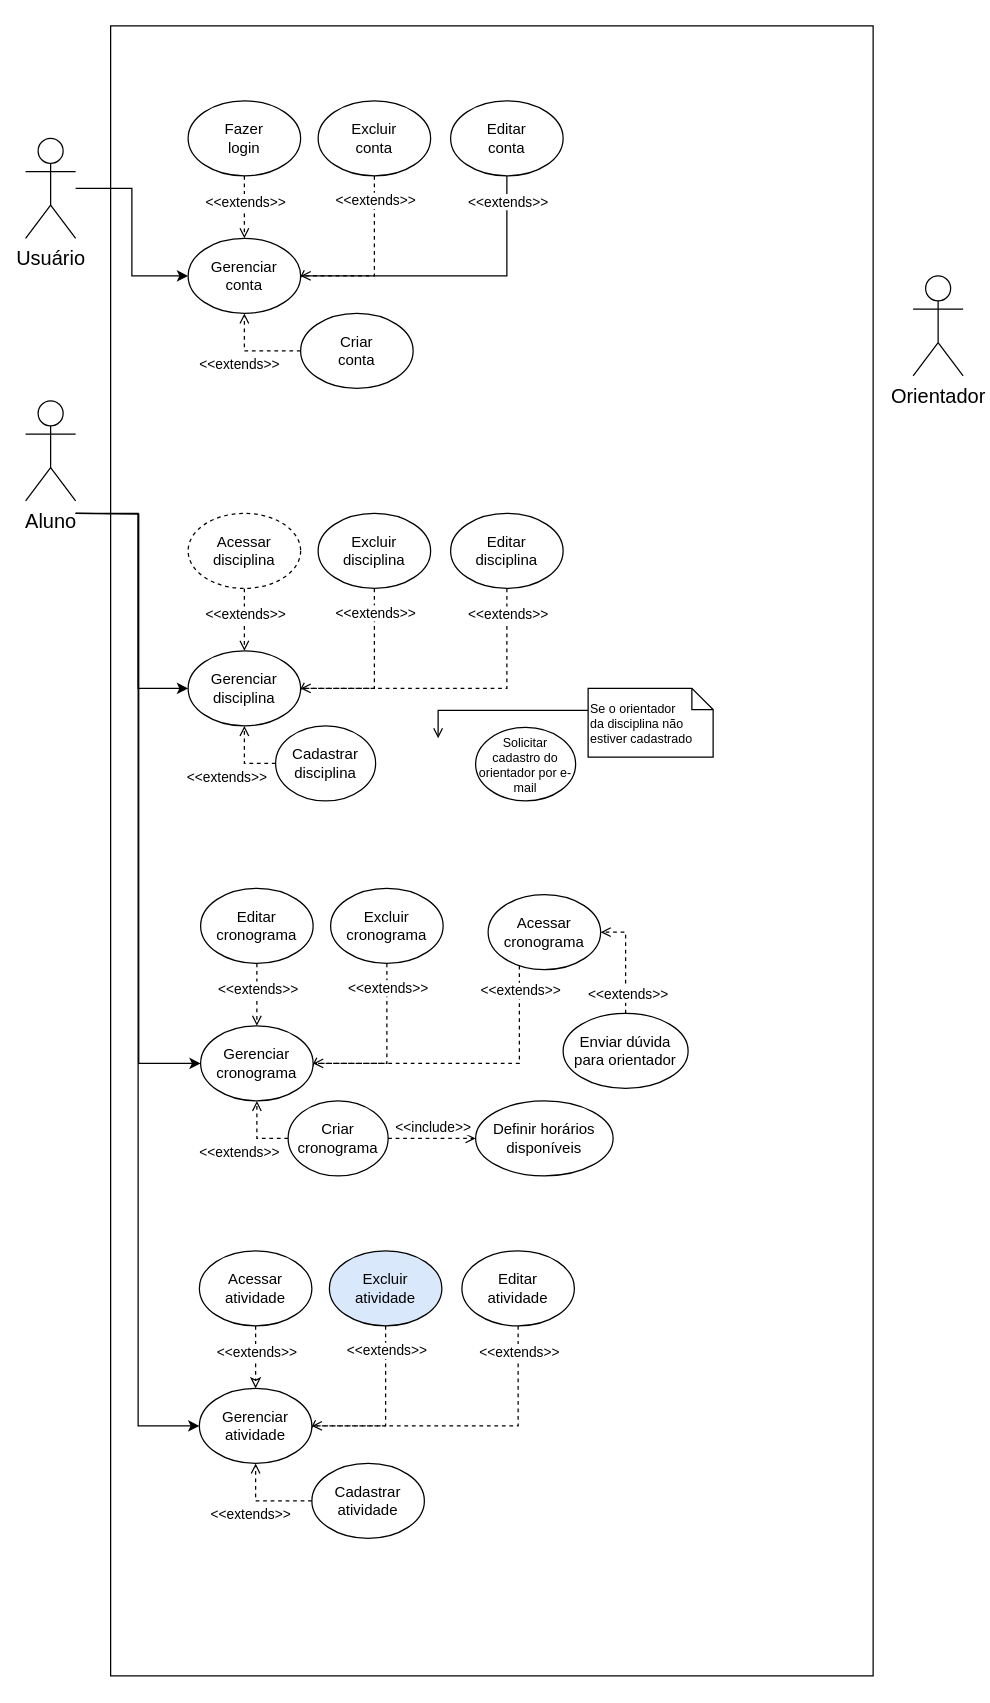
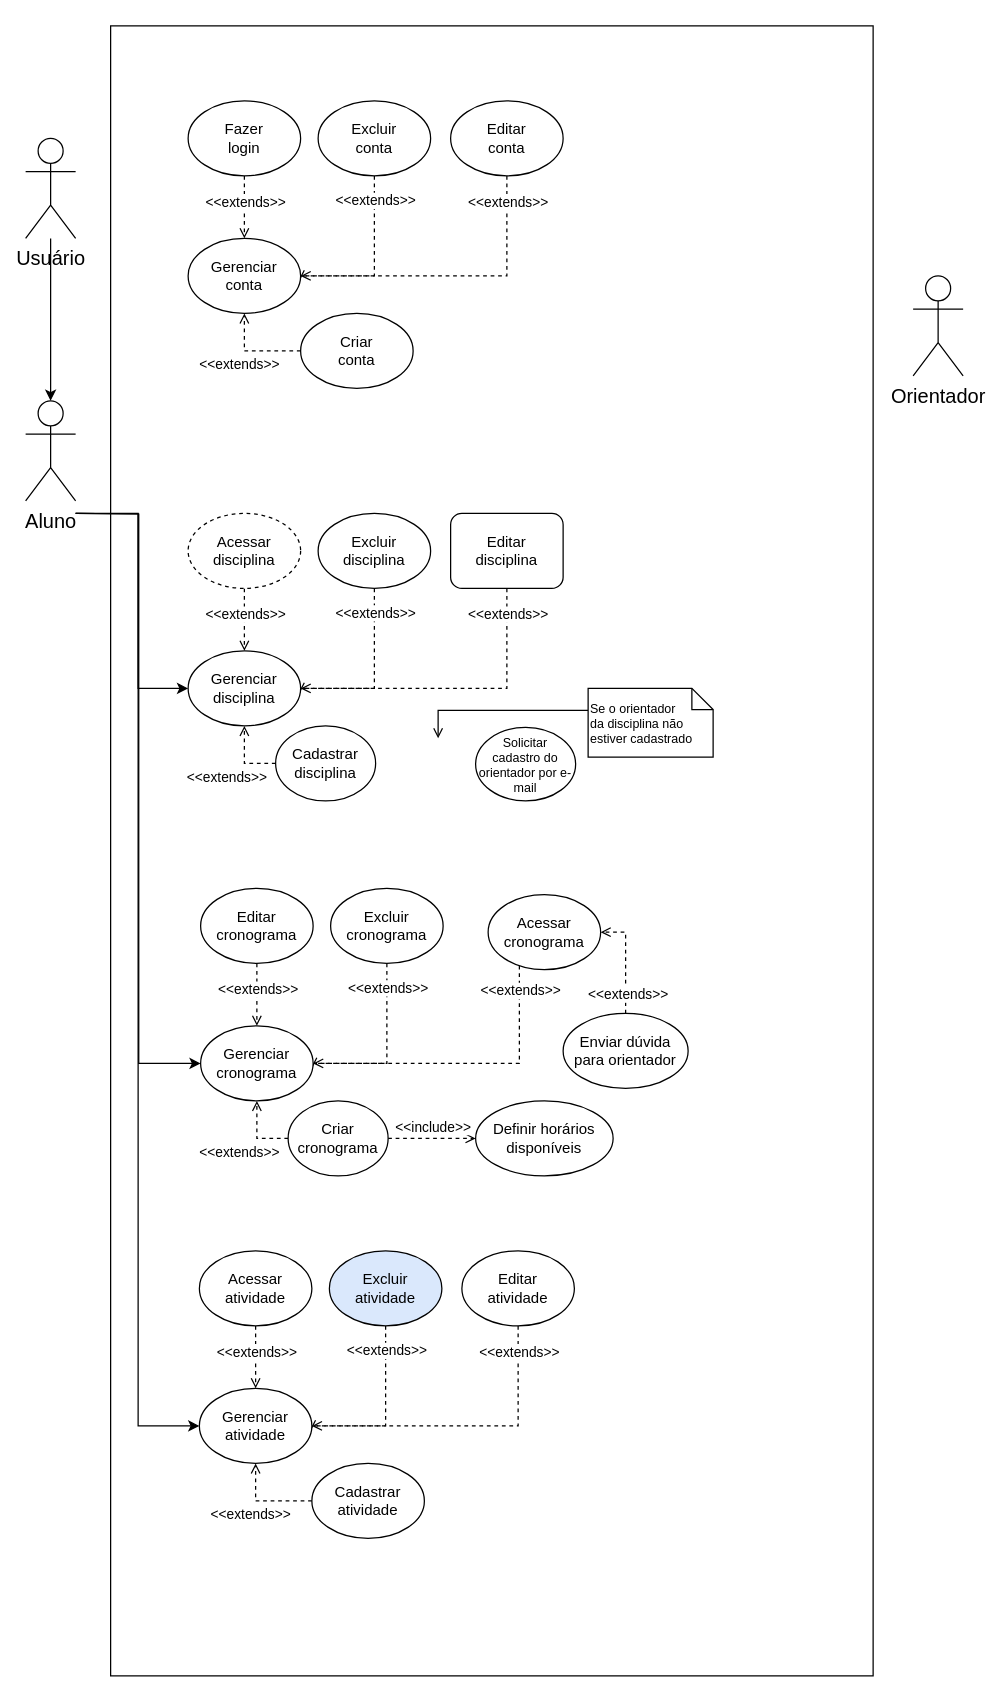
edge "Usuário" -> "Gerenciar conta": now "Usuário" -> "Aluno"
edge "Editar conta" -> "Gerenciar conta": style solid -> dashed
node "Editar disciplina": shape ellipse -> rounded rectangle
edge "Acessar atividade" -> "Gerenciar atividade": arrowhead classic -> open
